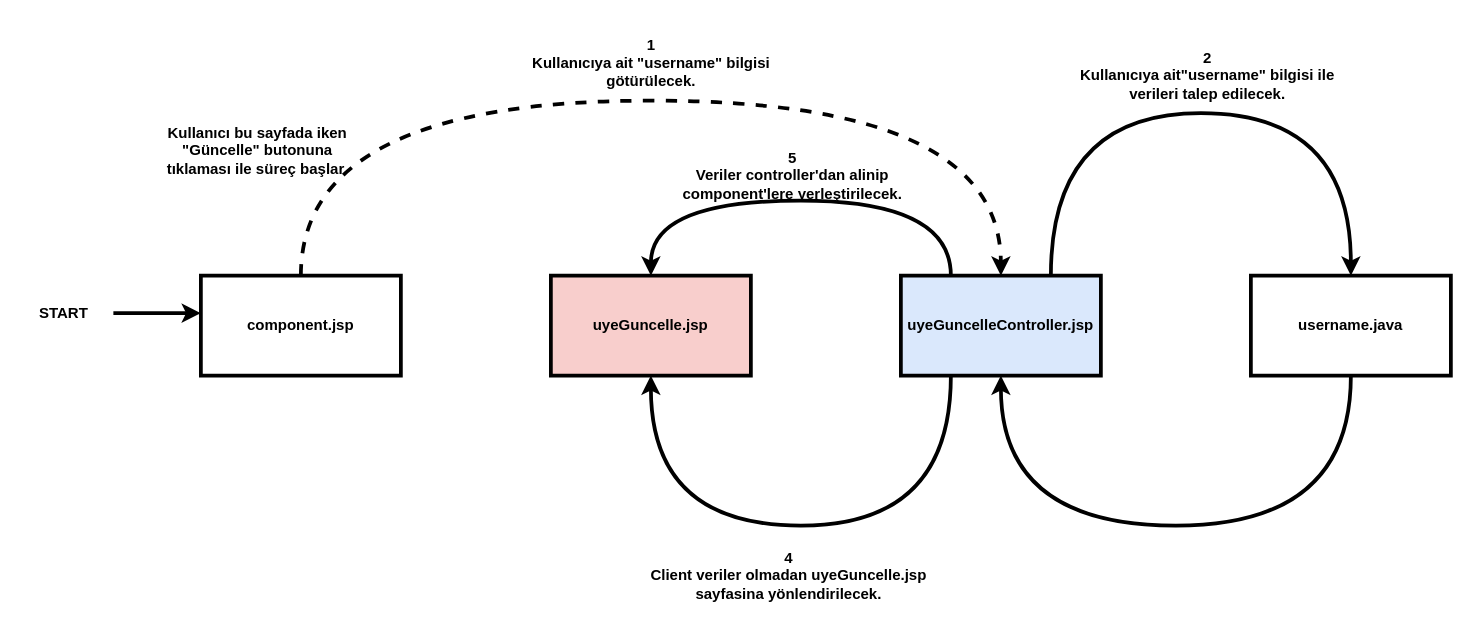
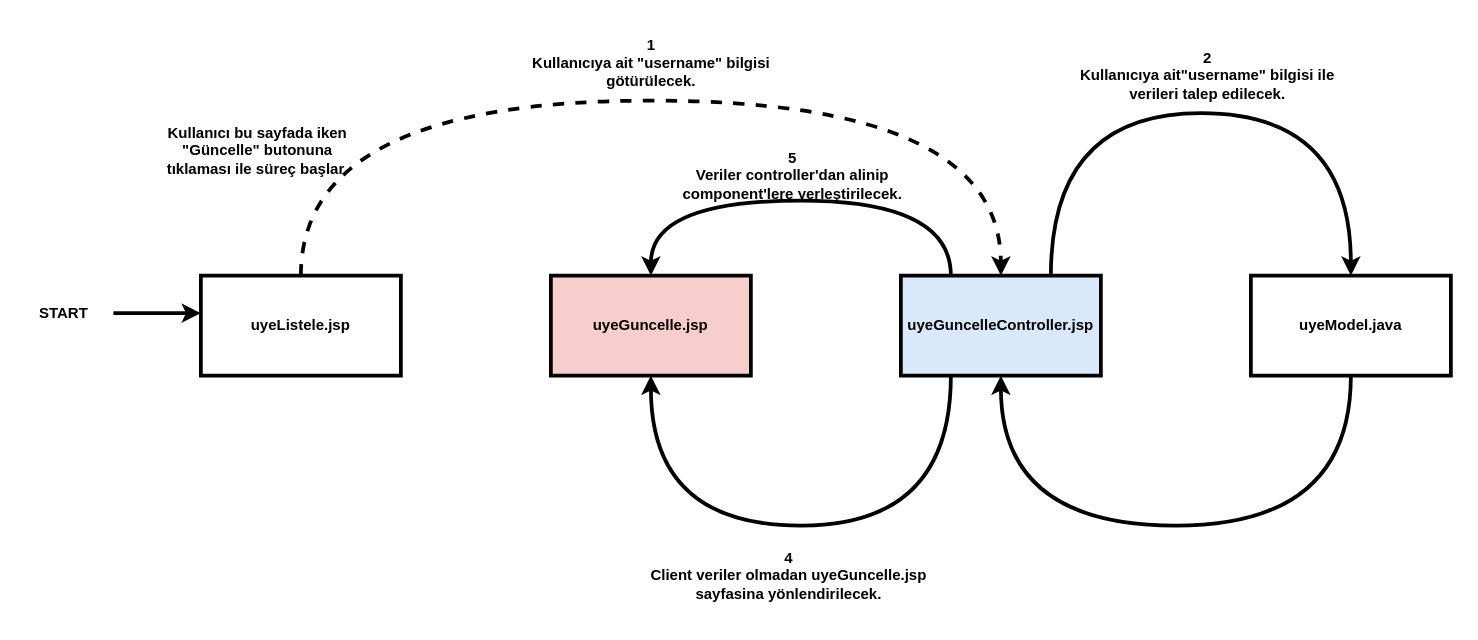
node "component.jsp": label "component.jsp" -> "uyeListele.jsp"
node "username.java": label "username.java" -> "uyeModel.java"
